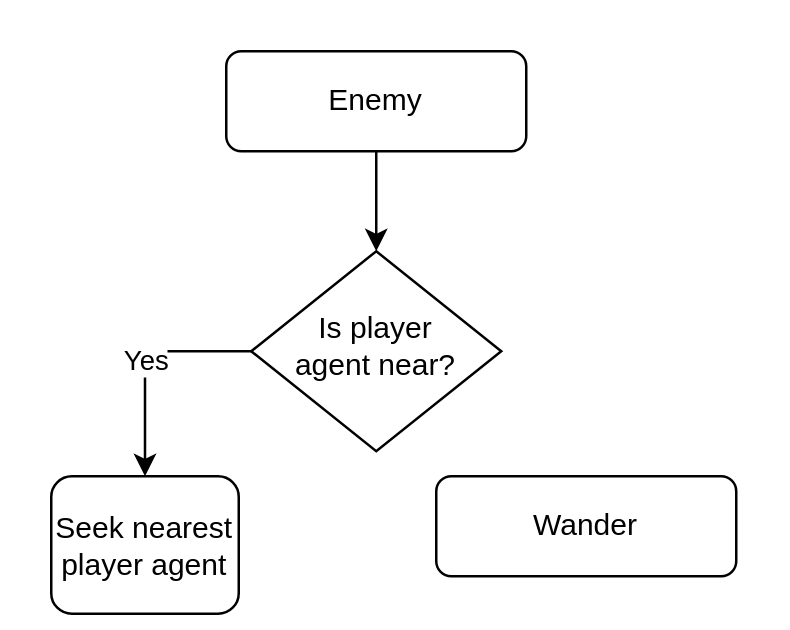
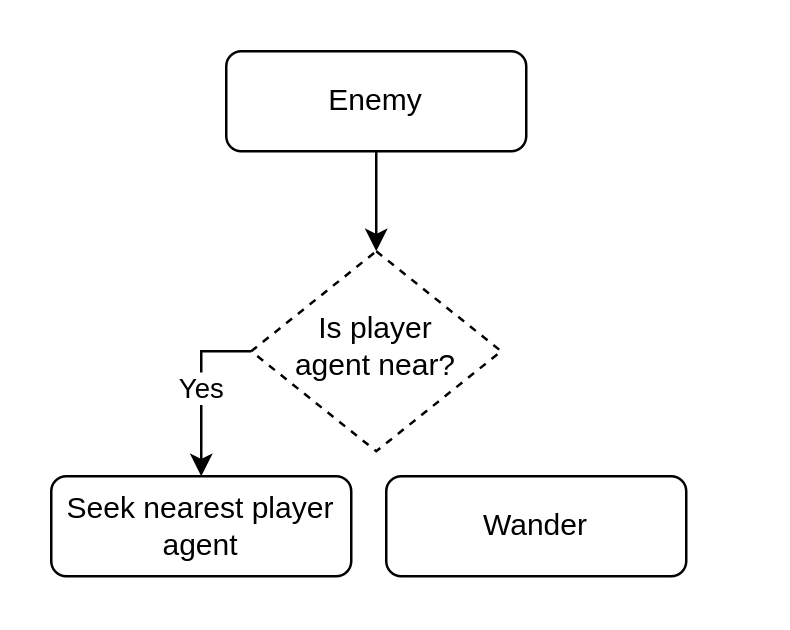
node "Is player agent near?": style solid -> dashed
node "Wander": moved (586, 526) -> (536, 526)
node "Seek nearest player agent": size 188x138 -> 300x100
